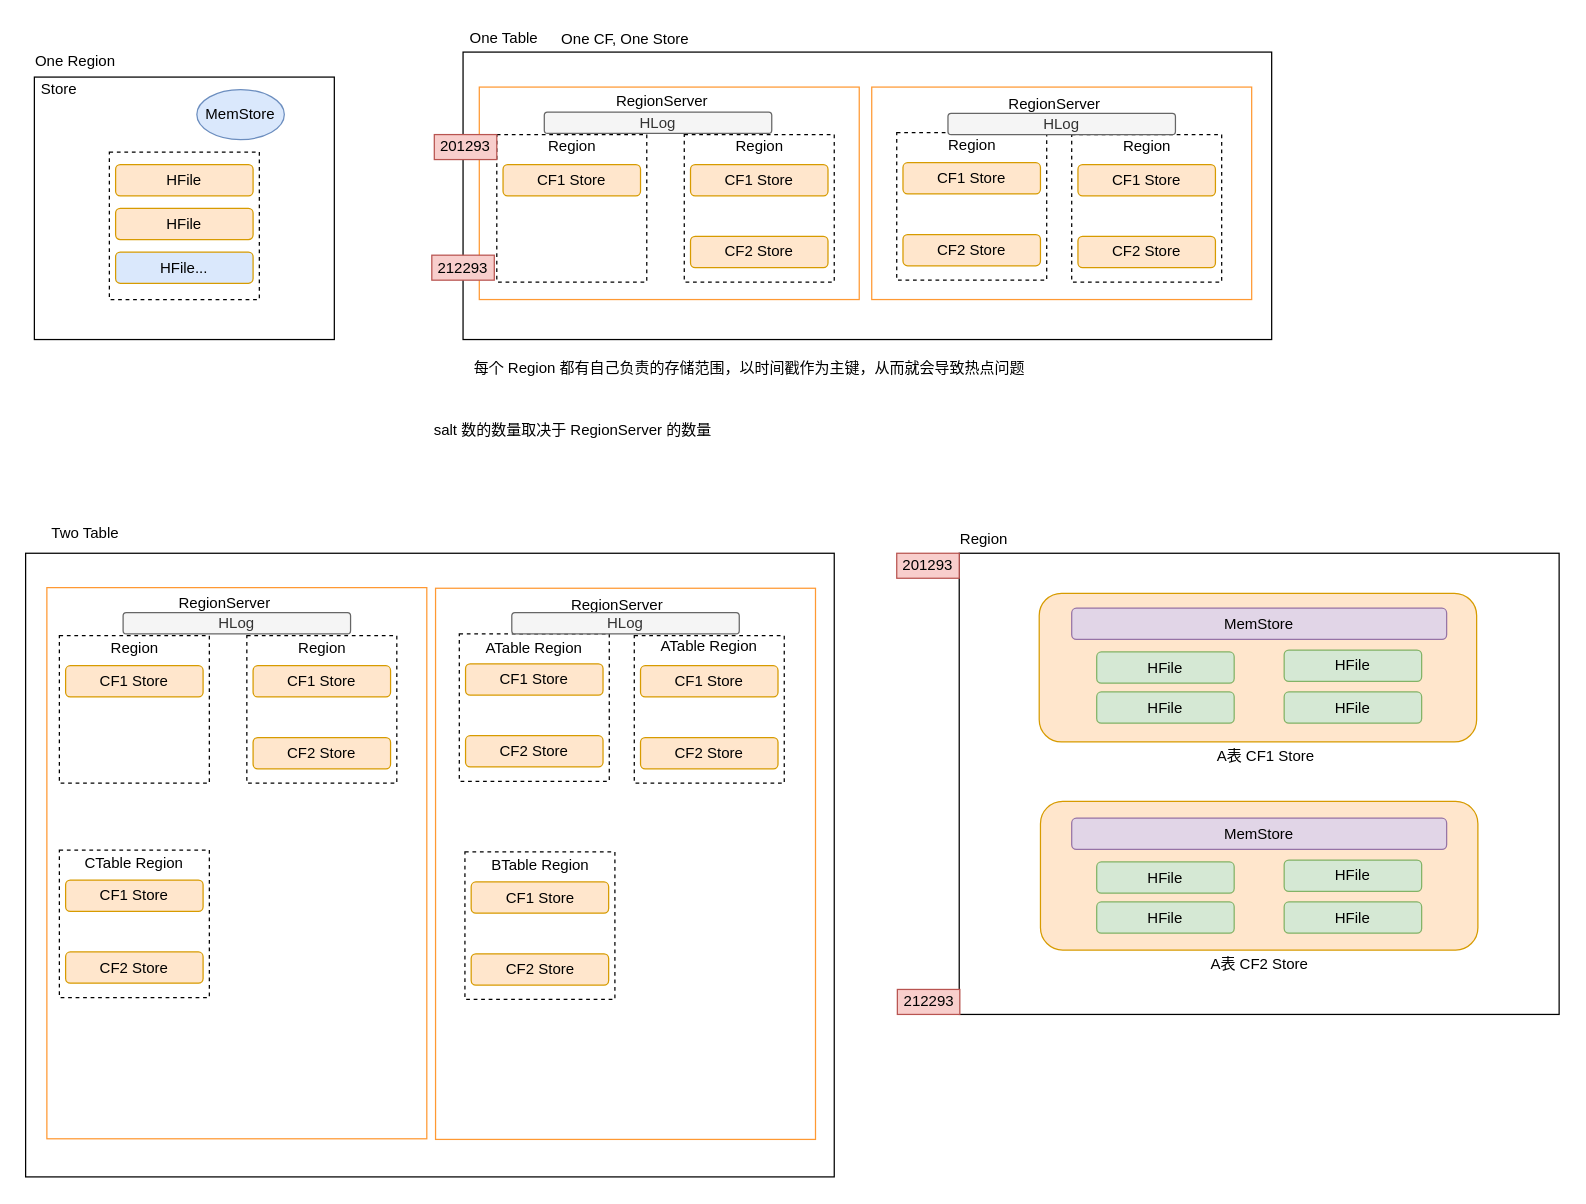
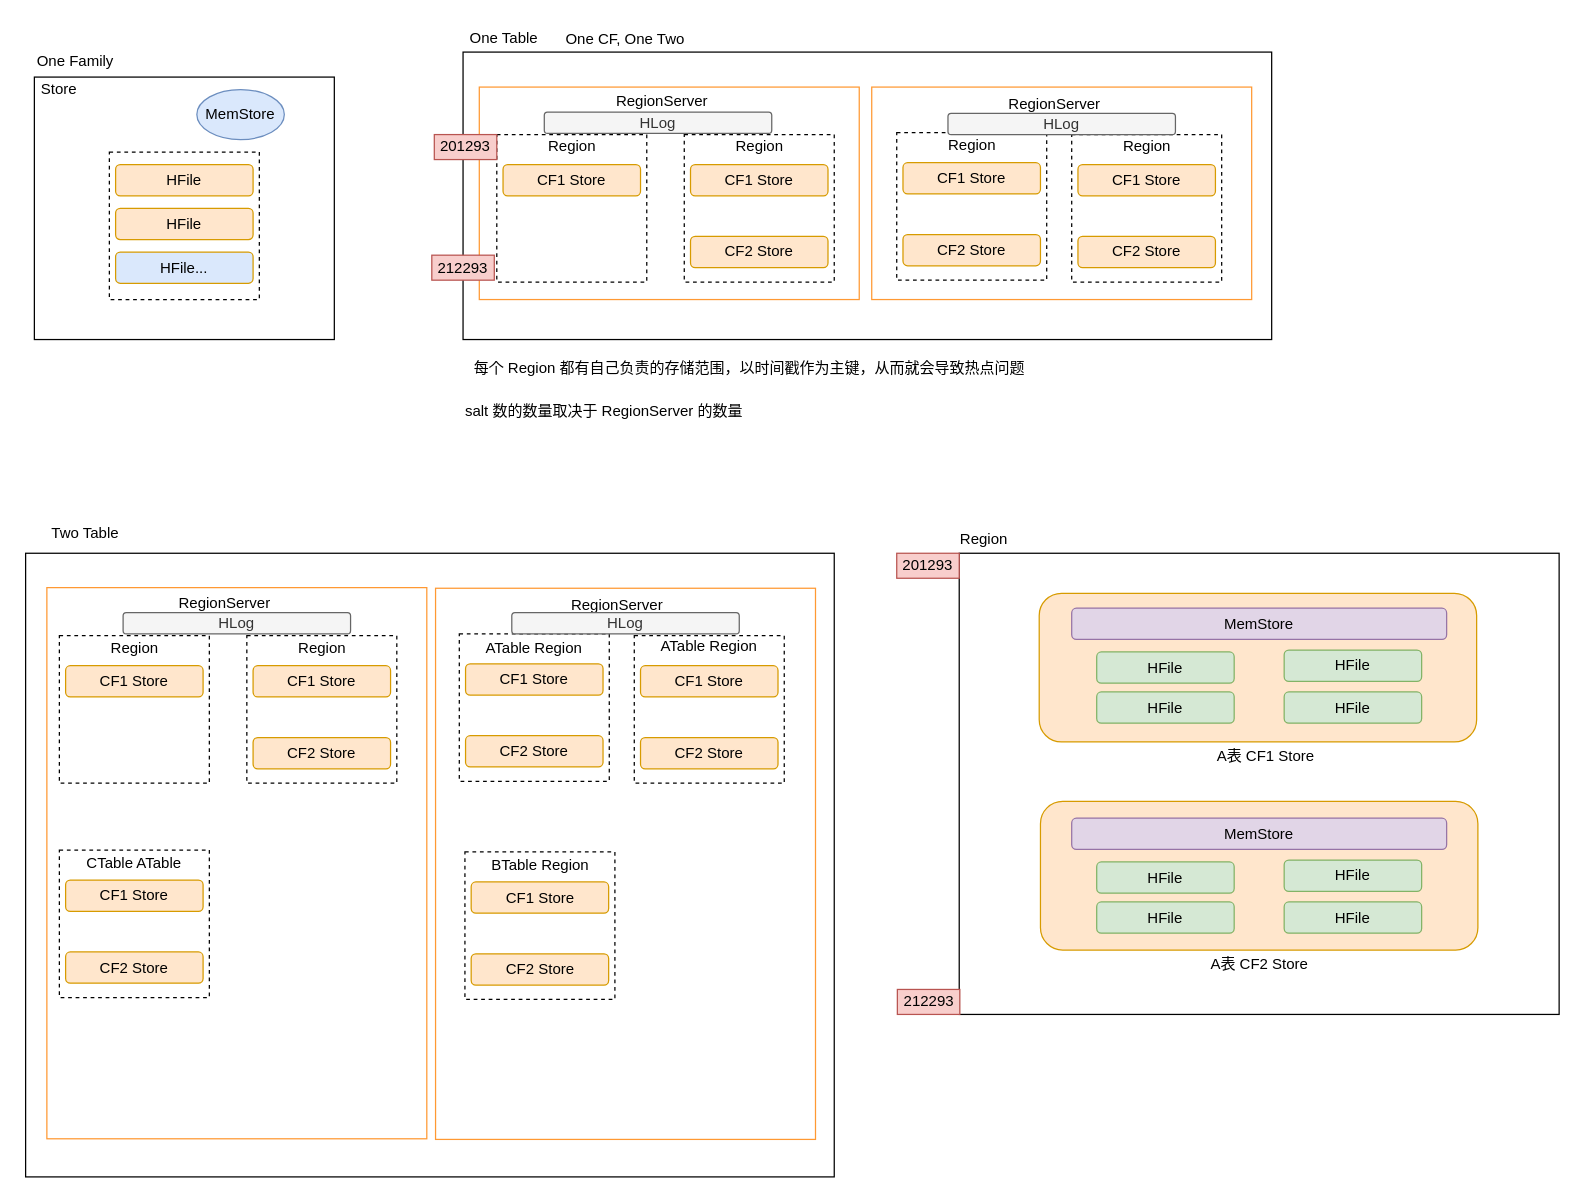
node "One CF, One Store": label "One CF, One Store" -> "One CF, One Two"
node "One Region": label "One Region" -> "One Family"
node "salt 数的数量取决于 RegionServer 的数量": moved (582, 431) -> (613, 412)
node "CTable Region": label "CTable Region" -> "CTable ATable"
